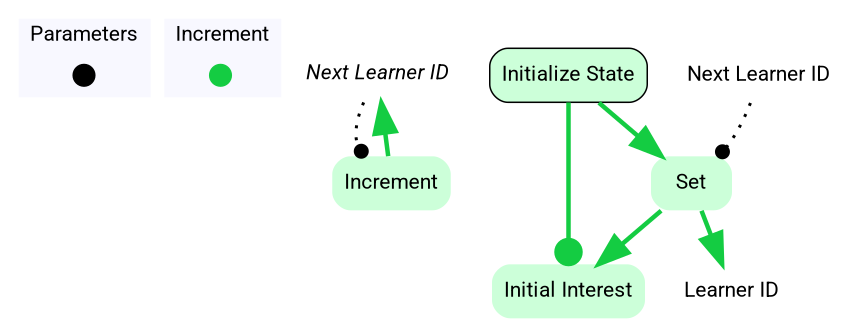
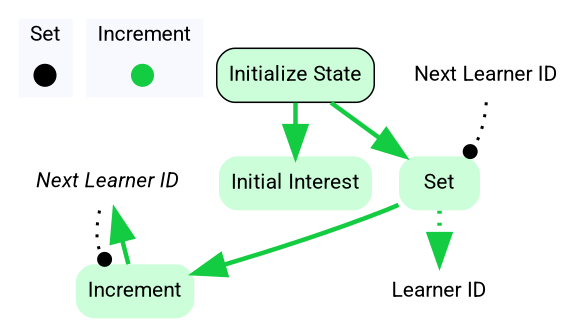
cluster "Parameters": label "Parameters" -> "Set"
edge "Initialize State" -> "Initial Interest": arrowhead dot -> normal
edge "Set" -> "Learner ID": style solid -> dotted
edge "Set" -> "Initial Interest": now "Set" -> "Increment"
